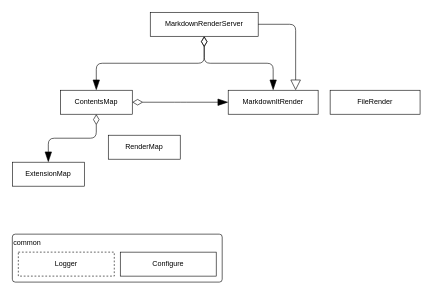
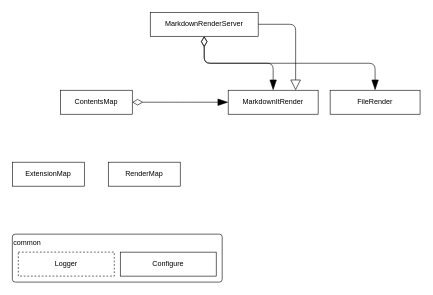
edge "MarkdownRenderServer" -- "ContentsMap": now "MarkdownRenderServer" -- "FileRender"
edge "ContentsMap" -- "ExtensionMap": removed
node "RenderMap": moved (144, 147) -> (144, 174)
